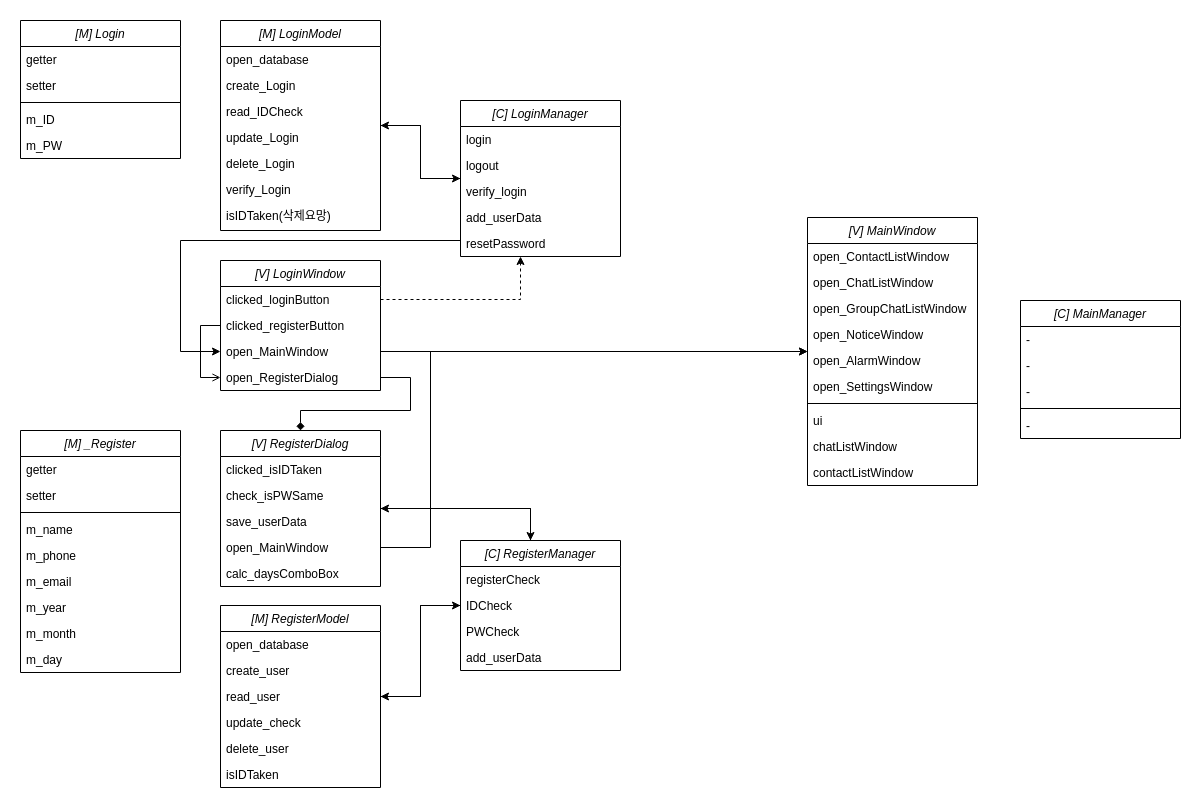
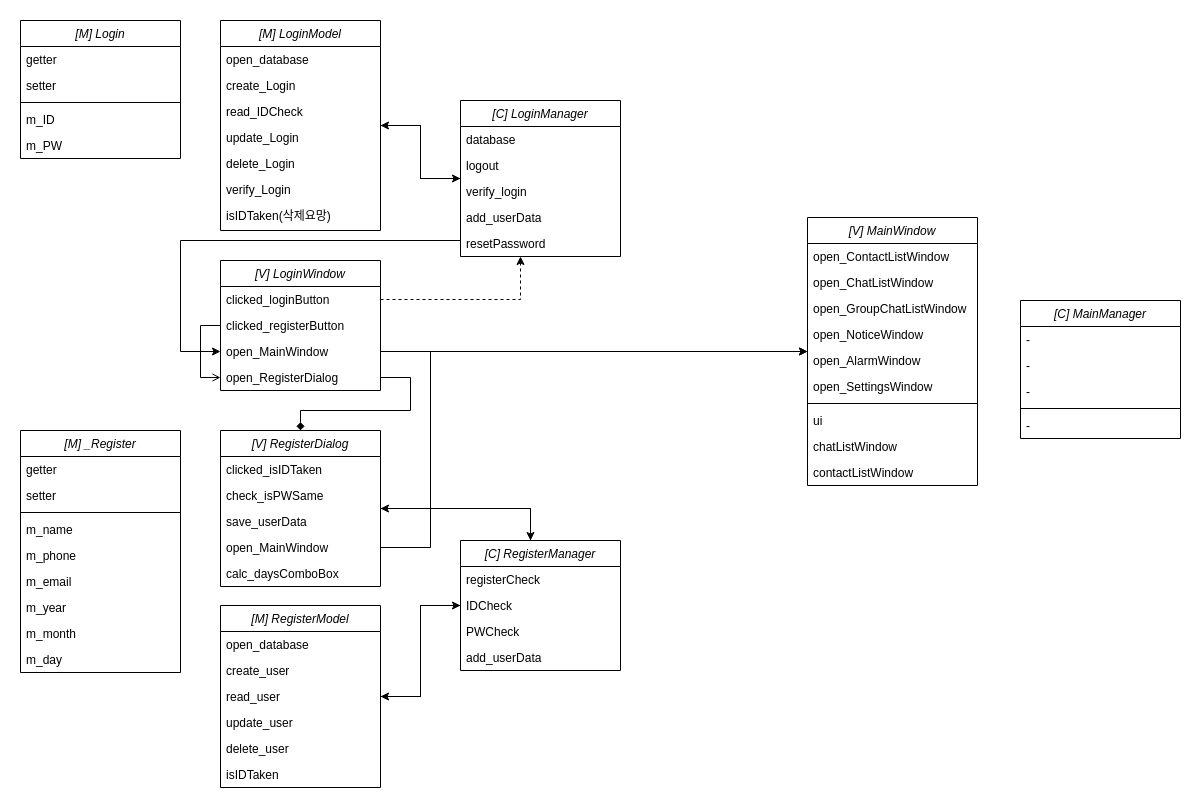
node "login": label "login" -> "database"
node "update_check": label "update_check" -> "update_user"
